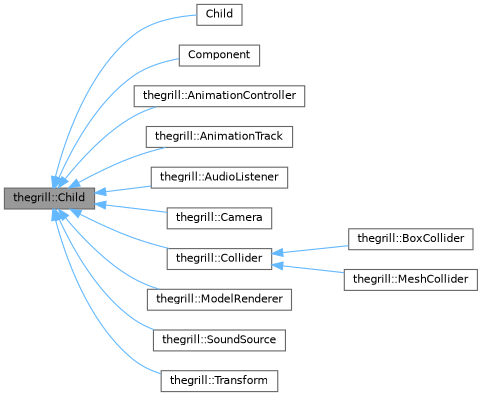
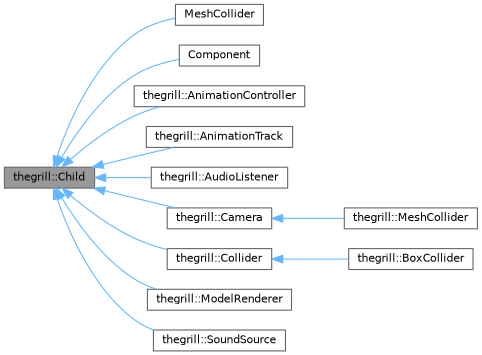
node "Child": label "Child" -> "MeshCollider"
edge "thegrill::MeshCollider" -> "thegrill::Collider": now "thegrill::MeshCollider" -> "thegrill::Camera"
node "thegrill::Transform": removed
